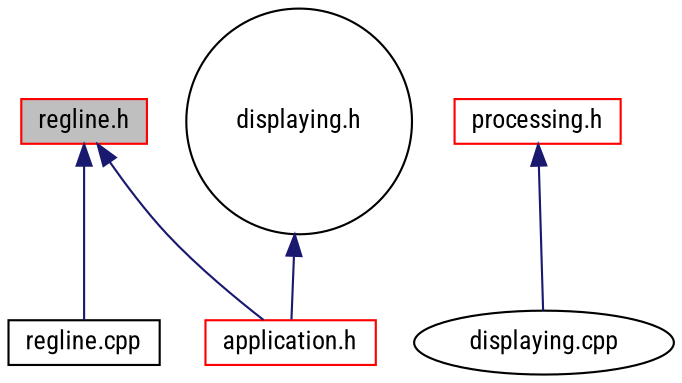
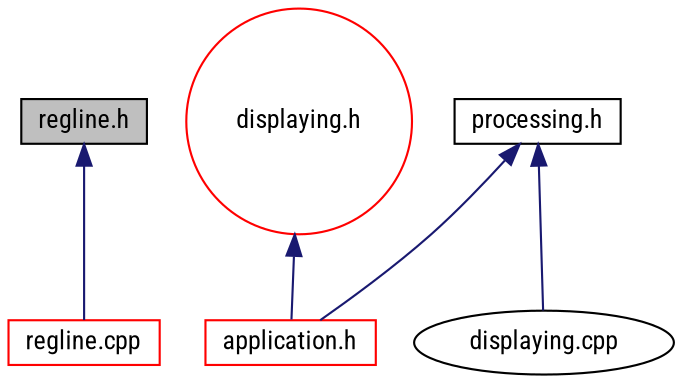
node "regline.h": color red -> black
node "displaying.h": color black -> red
node "processing.h": color red -> black
edge "application.h" -> "regline.h": now "application.h" -> "processing.h"
node "regline.cpp": color black -> red
